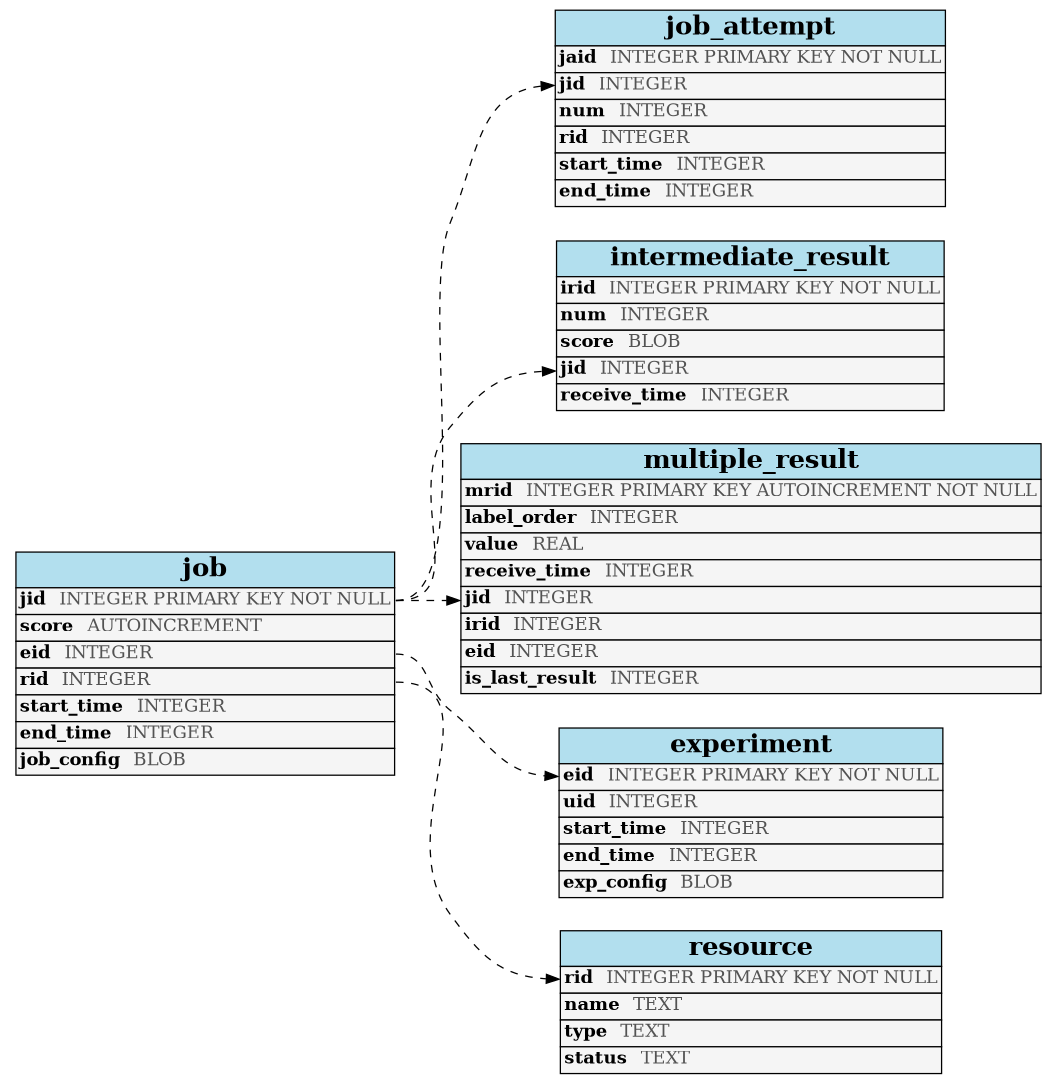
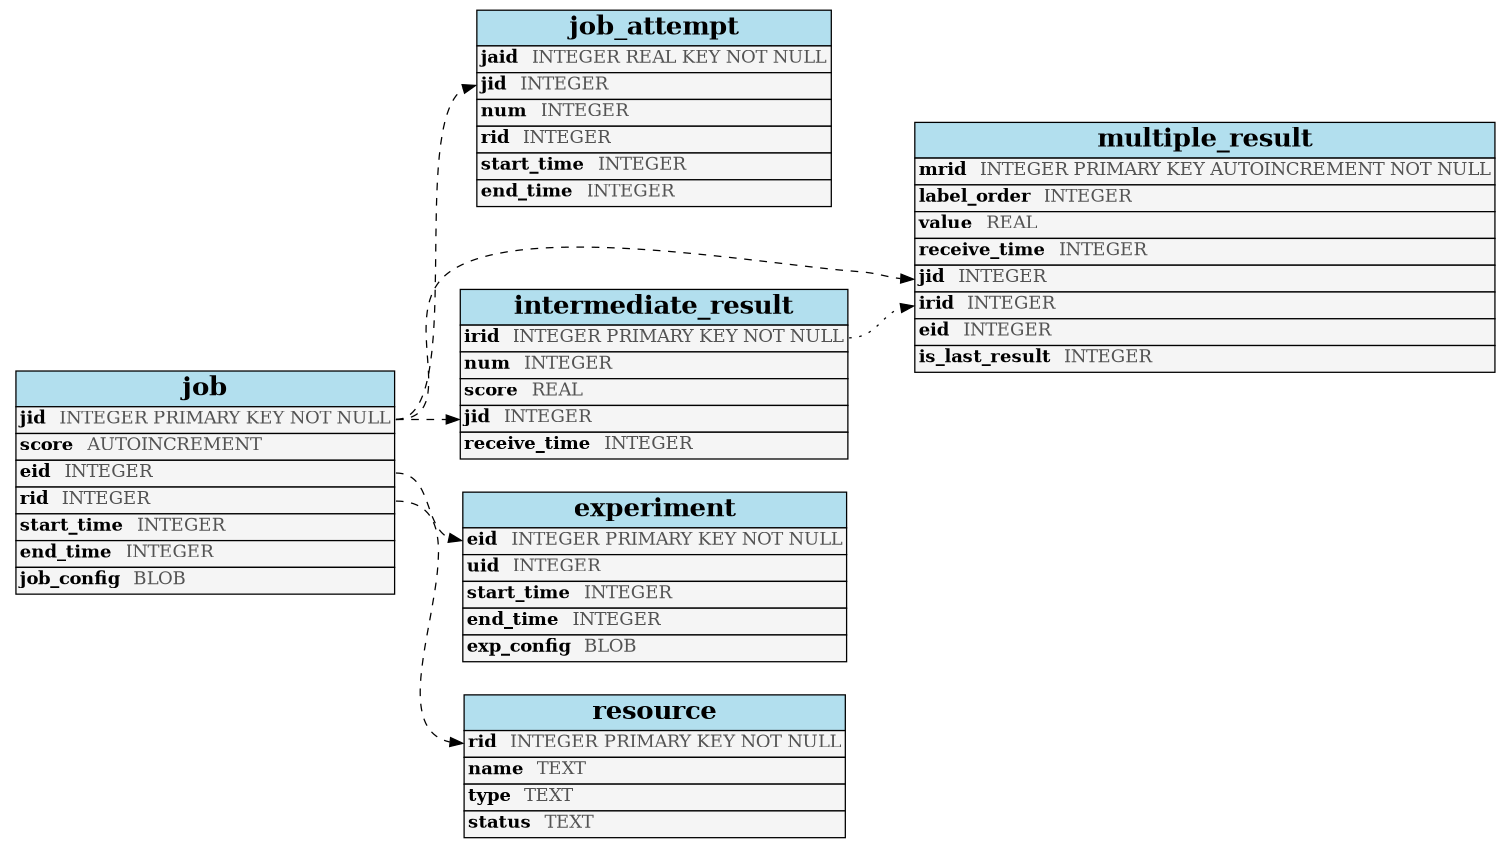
node "job_attempt": text "INTEGER PRIMARY KEY NOT NULL" -> "INTEGER REAL KEY NOT NULL"
edge "intermediate_result" -> "multiple_result": added
node "intermediate_result": text "BLOB" -> "REAL"
